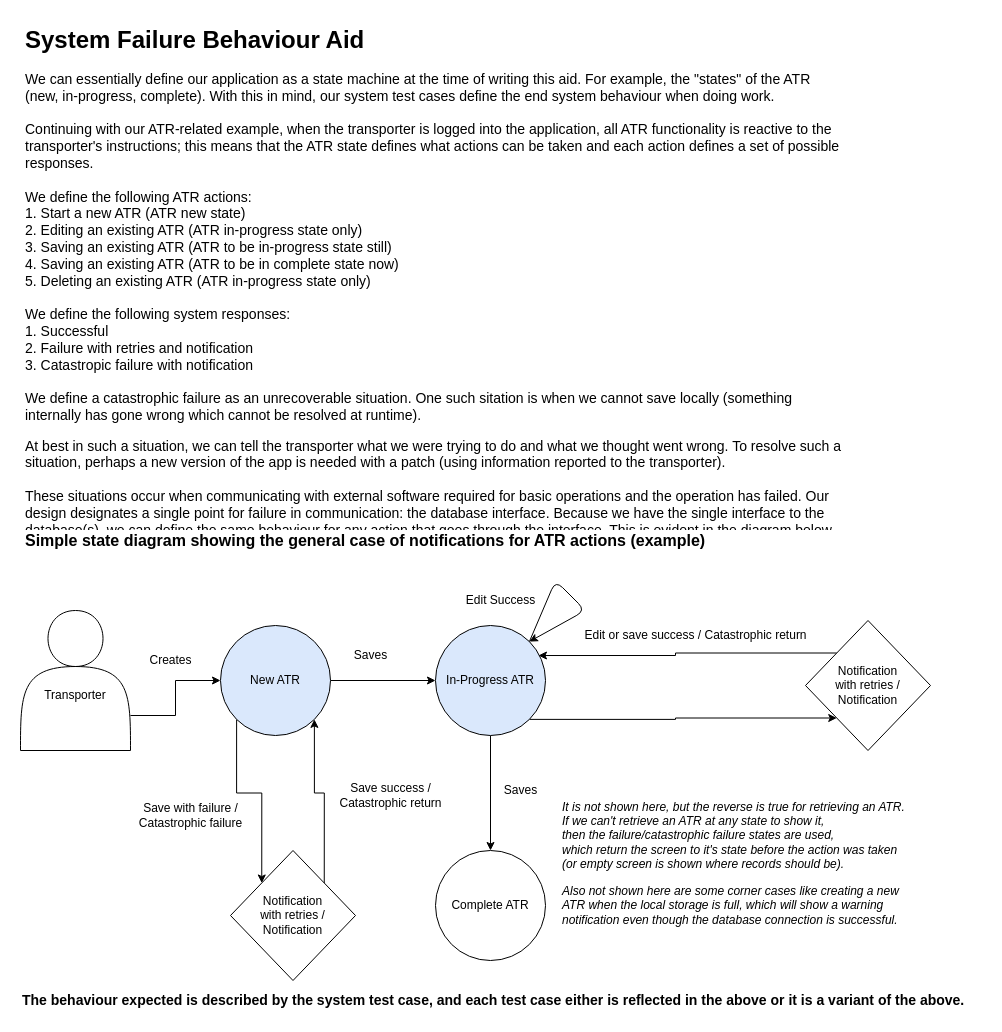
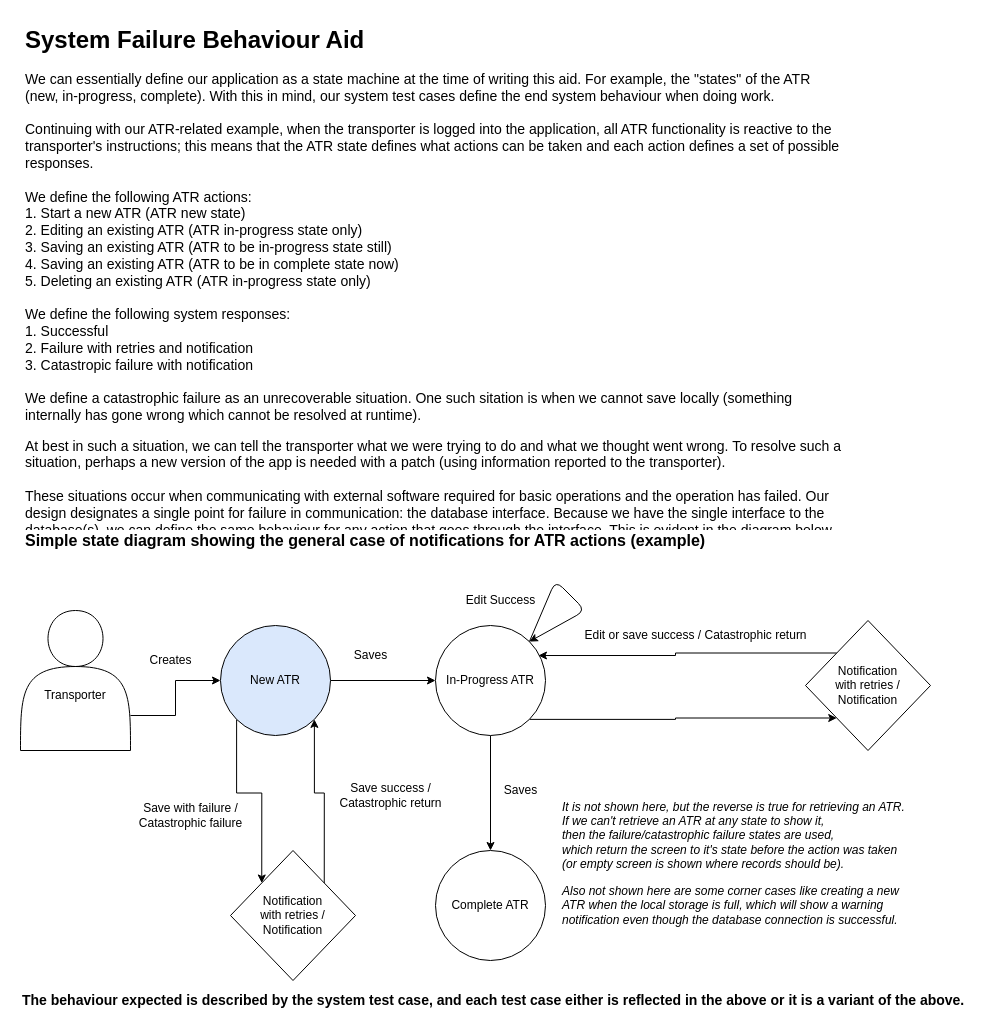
node "In-Progress ATR": fillcolor #dae8fc -> #ffffff
